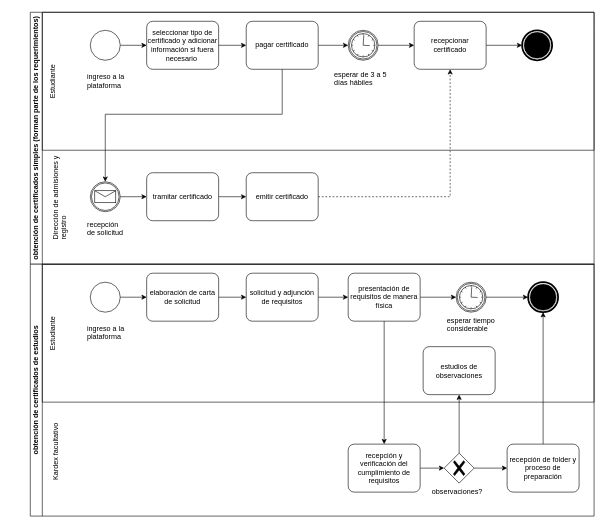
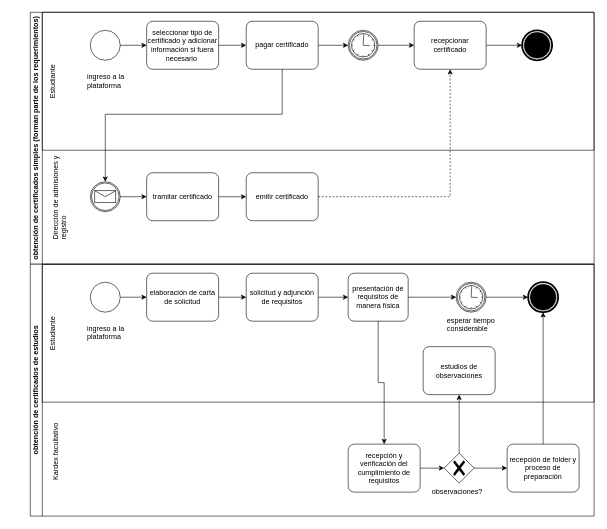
node "esperar de 3 a 5 días hábiles": removed
node "recepción de solicitud": removed
node "presentación de requisitos de manera física": size 72x48 -> 60x48
